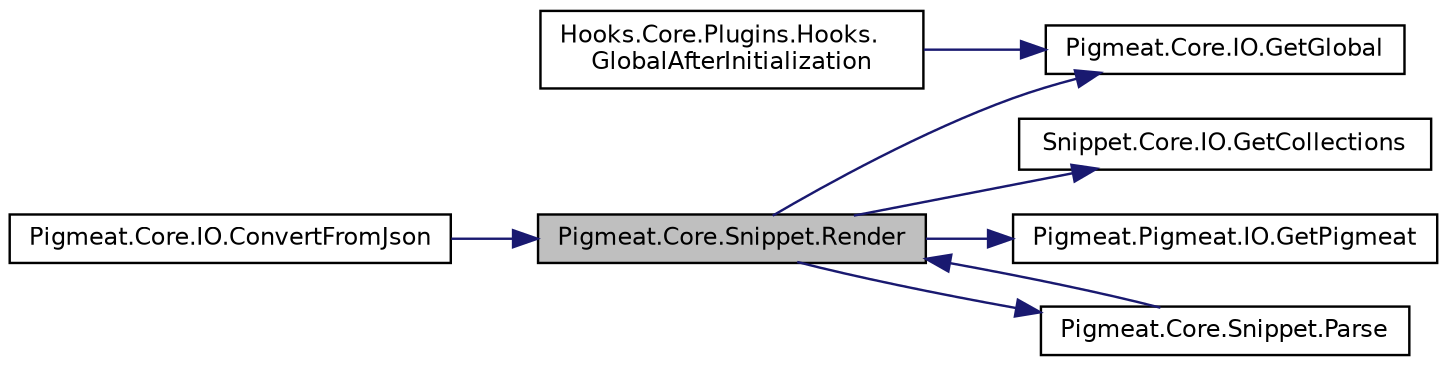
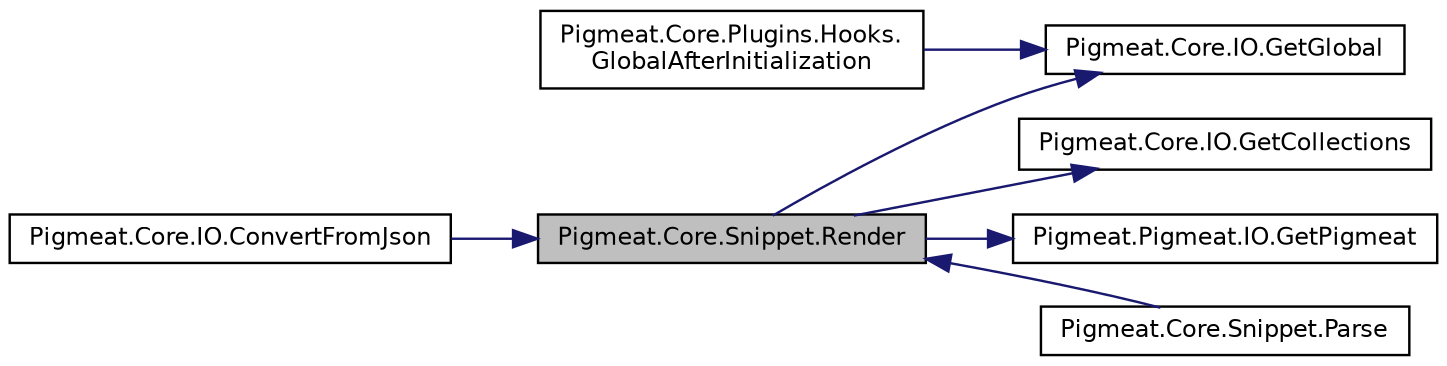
node "Hooks.Core.Plugins.Hooks. GlobalAfterInitialization": label "Hooks.Core.Plugins.Hooks. GlobalAfterInitialization" -> "Pigmeat.Core.Plugins.Hooks. GlobalAfterInitialization"
node "Snippet.Core.IO.GetCollections": label "Snippet.Core.IO.GetCollections" -> "Pigmeat.Core.IO.GetCollections"
edge "Pigmeat.Core.Snippet.Render" -> "Pigmeat.Core.Snippet.Parse": removed
